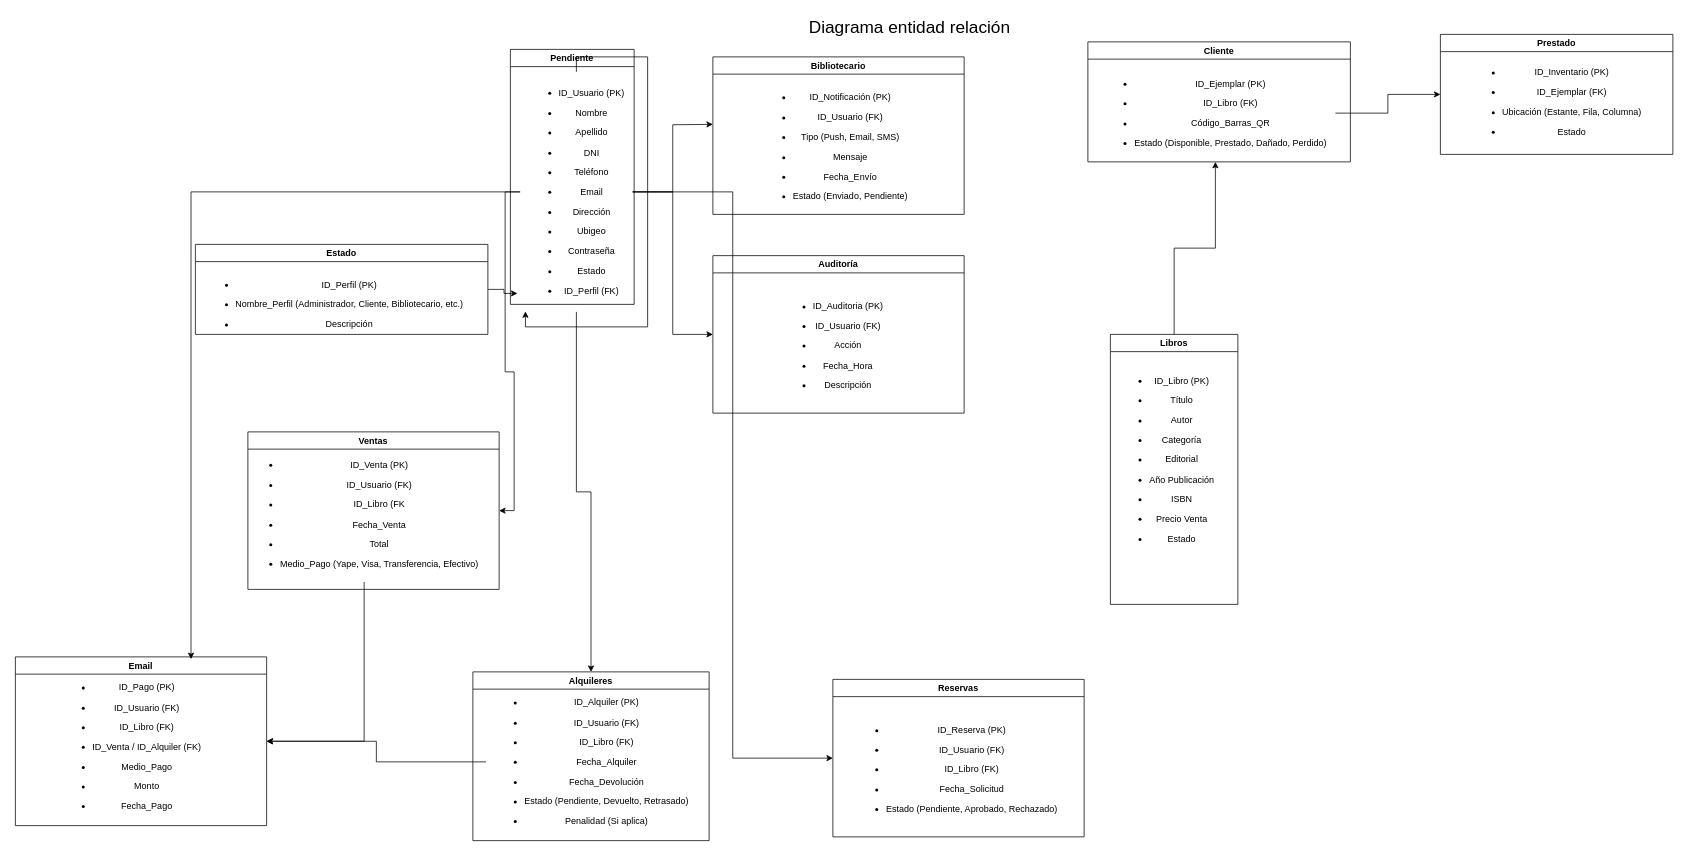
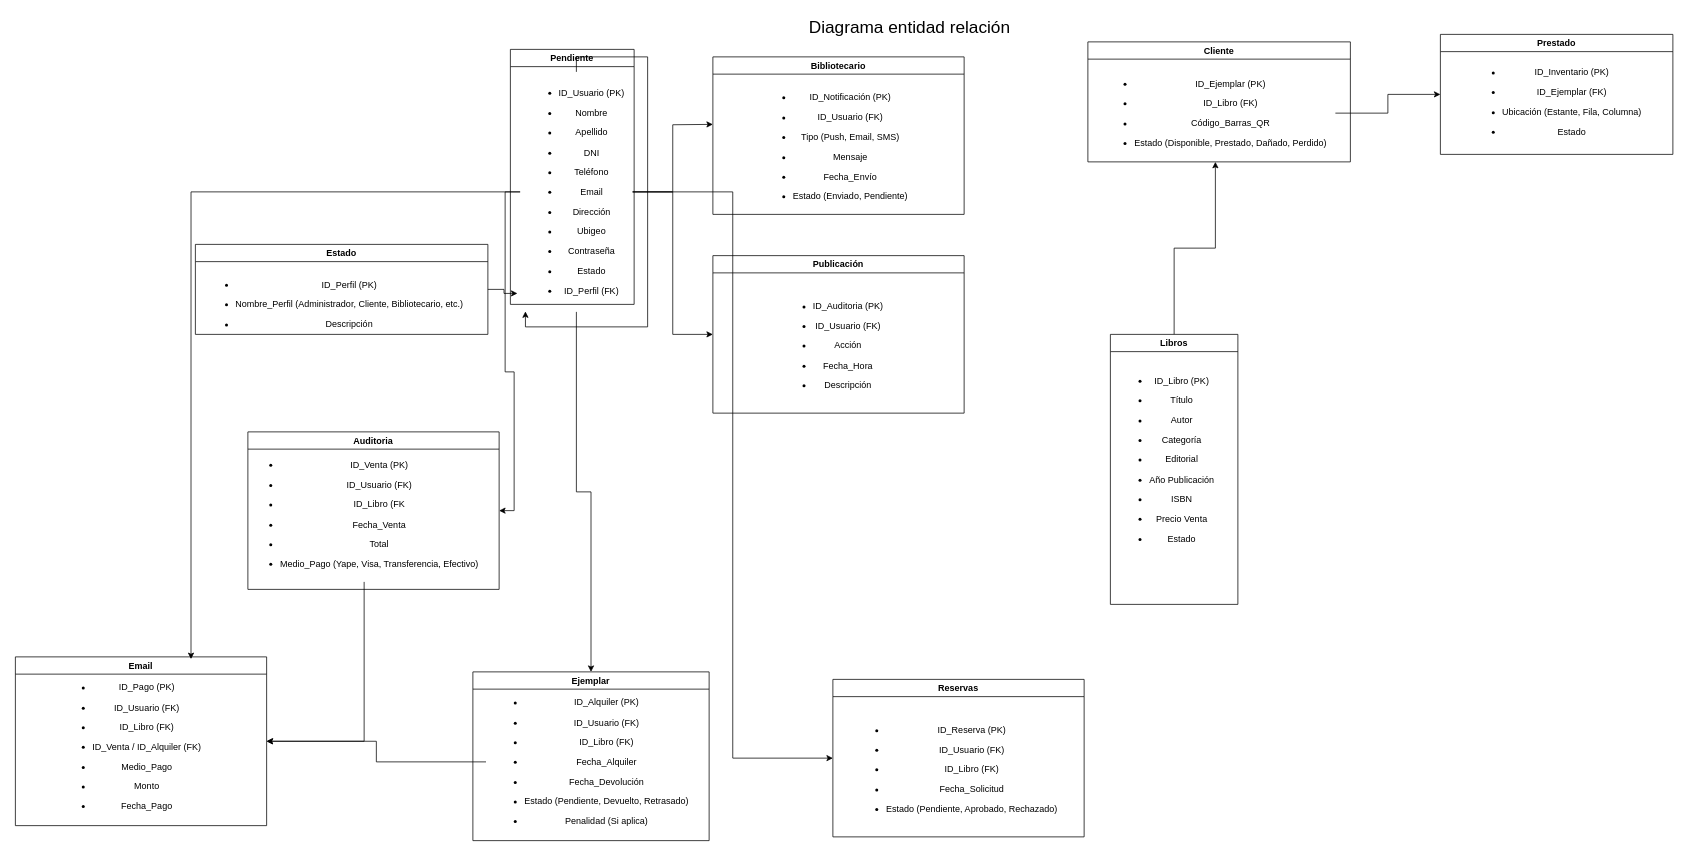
node "Auditoría": label "Auditoría" -> "Publicación"
node "Ventas": label "Ventas" -> "Auditoria"
node "Alquileres": label "Alquileres" -> "Ejemplar"
